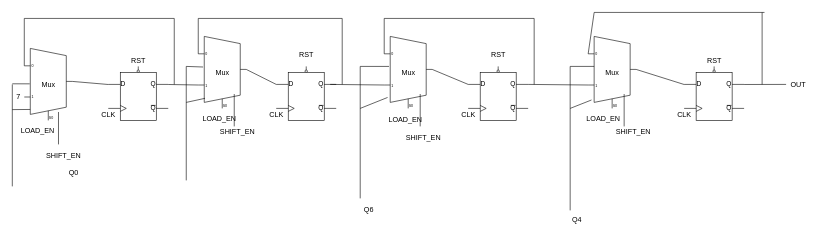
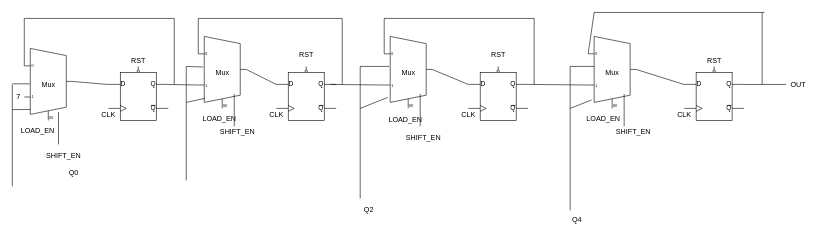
node "Q6": label "Q6" -> "Q2"
